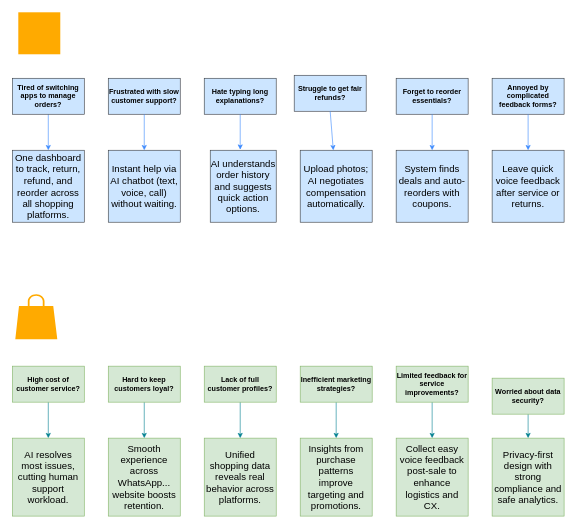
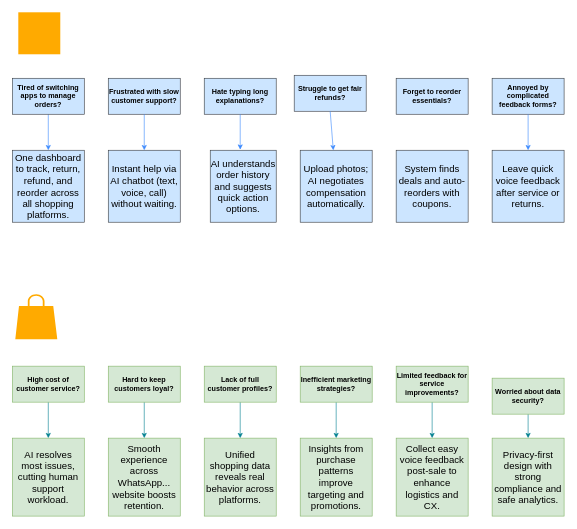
edge "Forget to reorder essentials?" -> "System finds deals and auto-reorders with coupons.": removed
